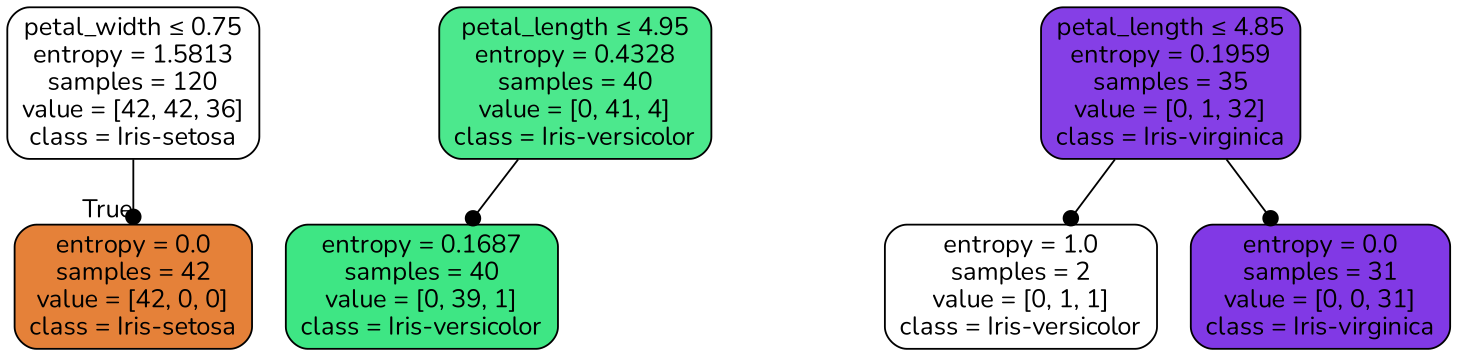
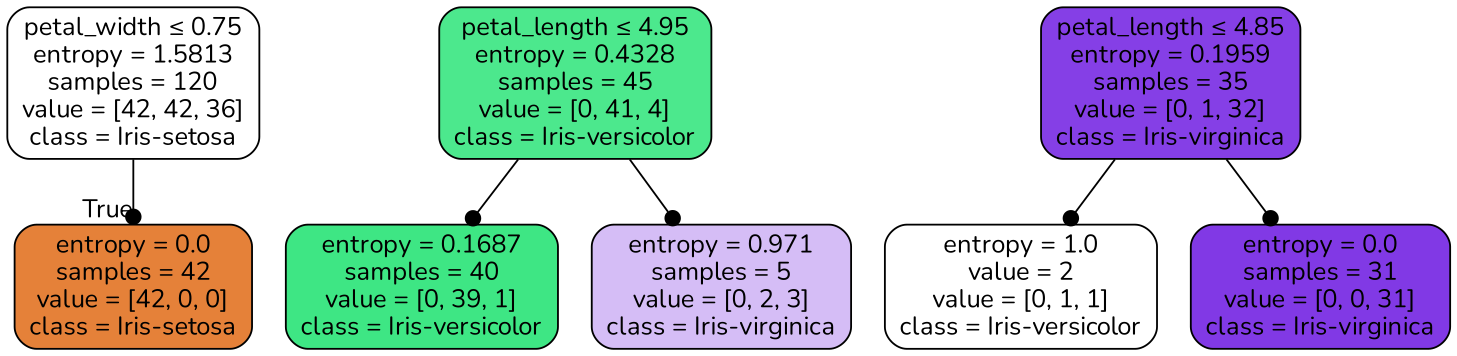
node "petal_length ≤ 4.95": text "samples = 40" -> "samples = 45"
node "entropy = 1.0": text "samples = 2" -> "value = 2"
node "entropy = 0.971": added
